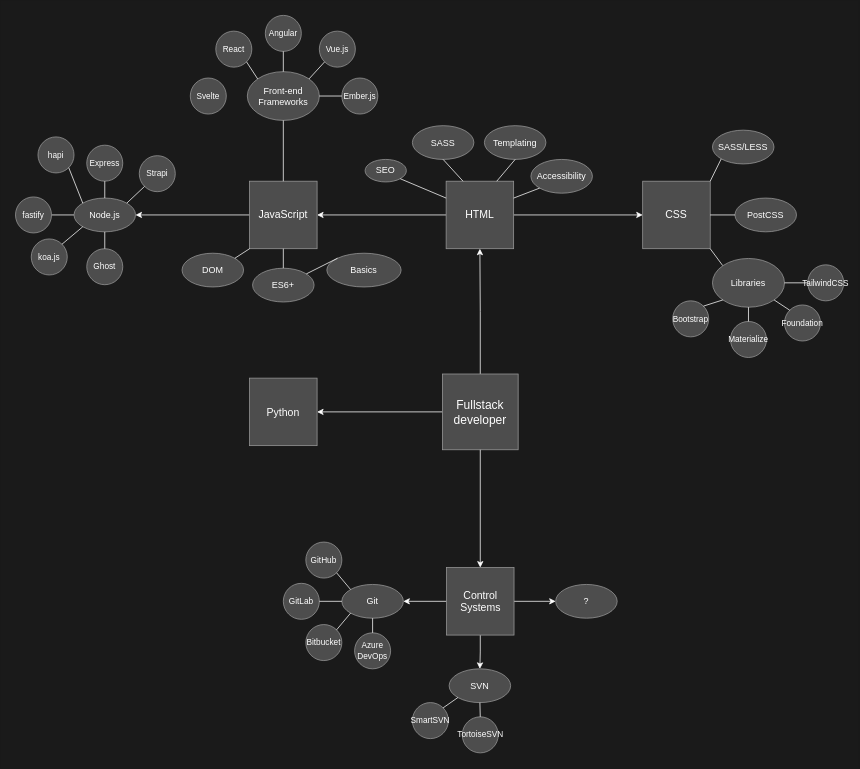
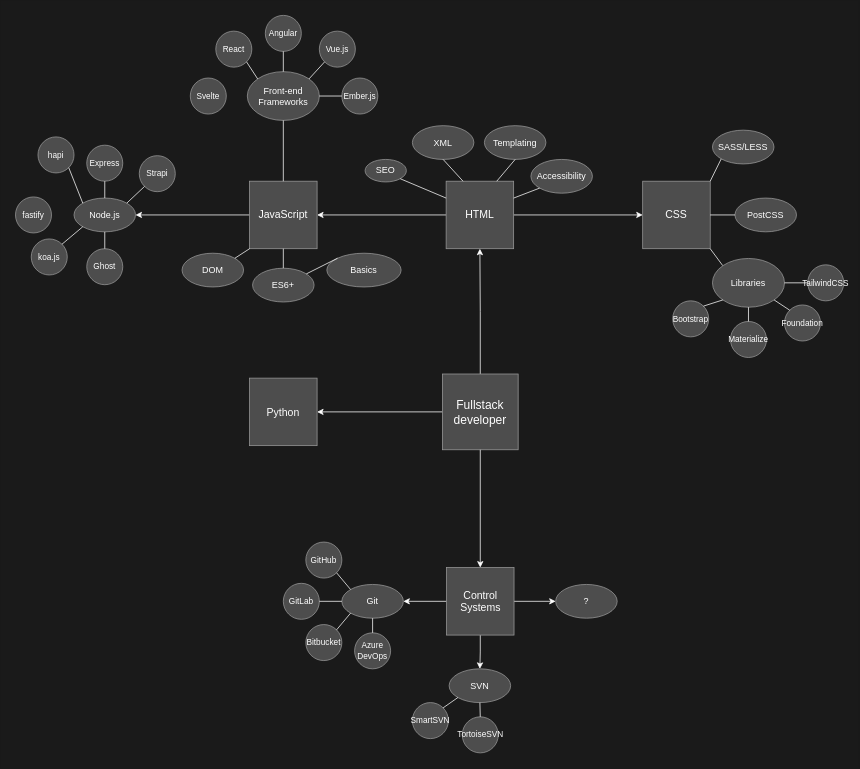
node "SASS": label "SASS" -> "XML"
edge "fastify" -- "Node.js": removed
